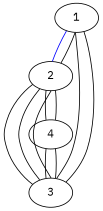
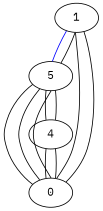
node "2": label "2" -> "5"
node "3": label "3" -> "0"
